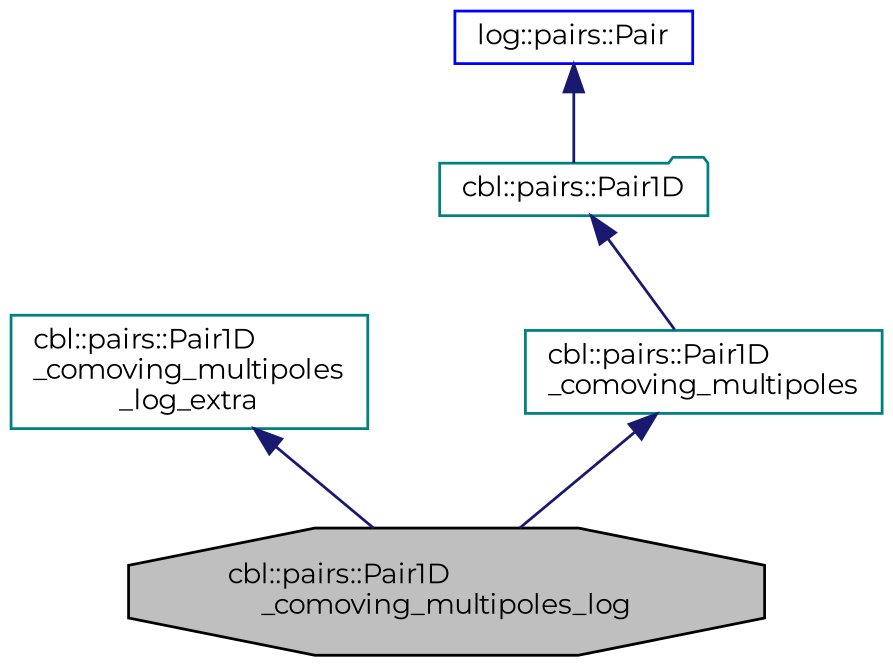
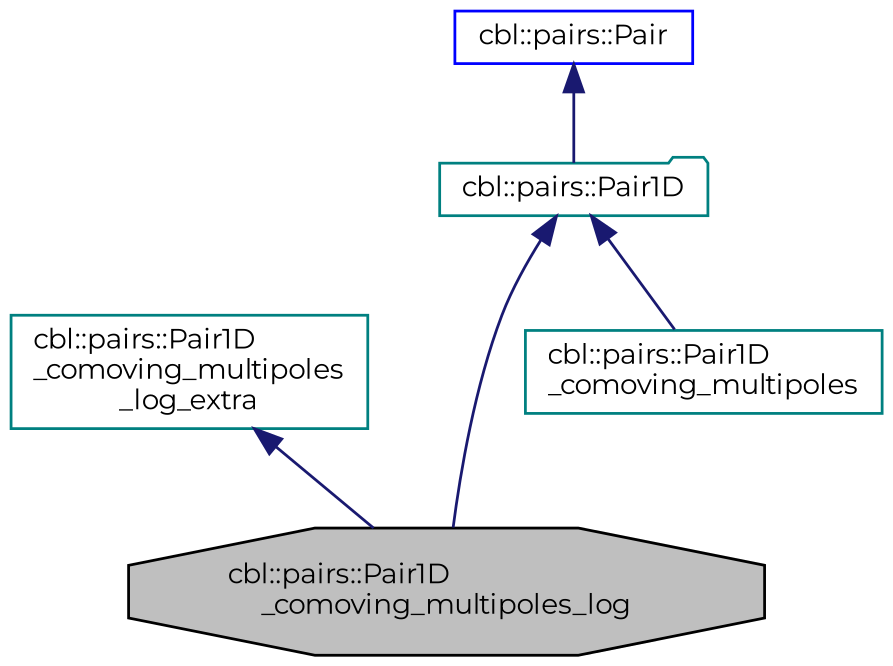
node "log::pairs::Pair": label "log::pairs::Pair" -> "cbl::pairs::Pair"
edge "cbl::pairs::Pair1D _comoving_multipoles_log" -> "cbl::pairs::Pair1D _comoving_multipoles": now "cbl::pairs::Pair1D _comoving_multipoles_log" -> "cbl::pairs::Pair1D"
